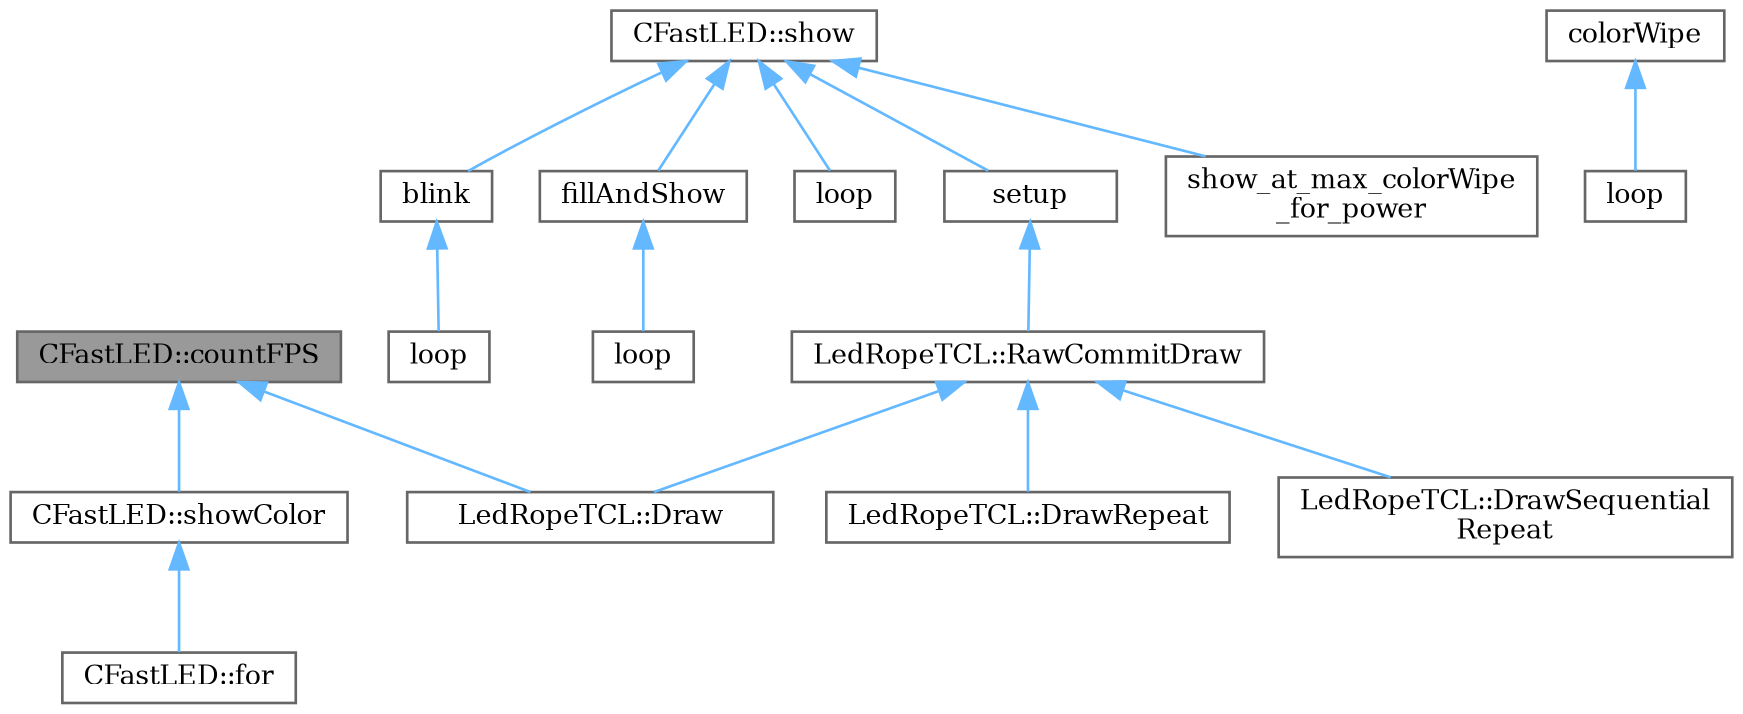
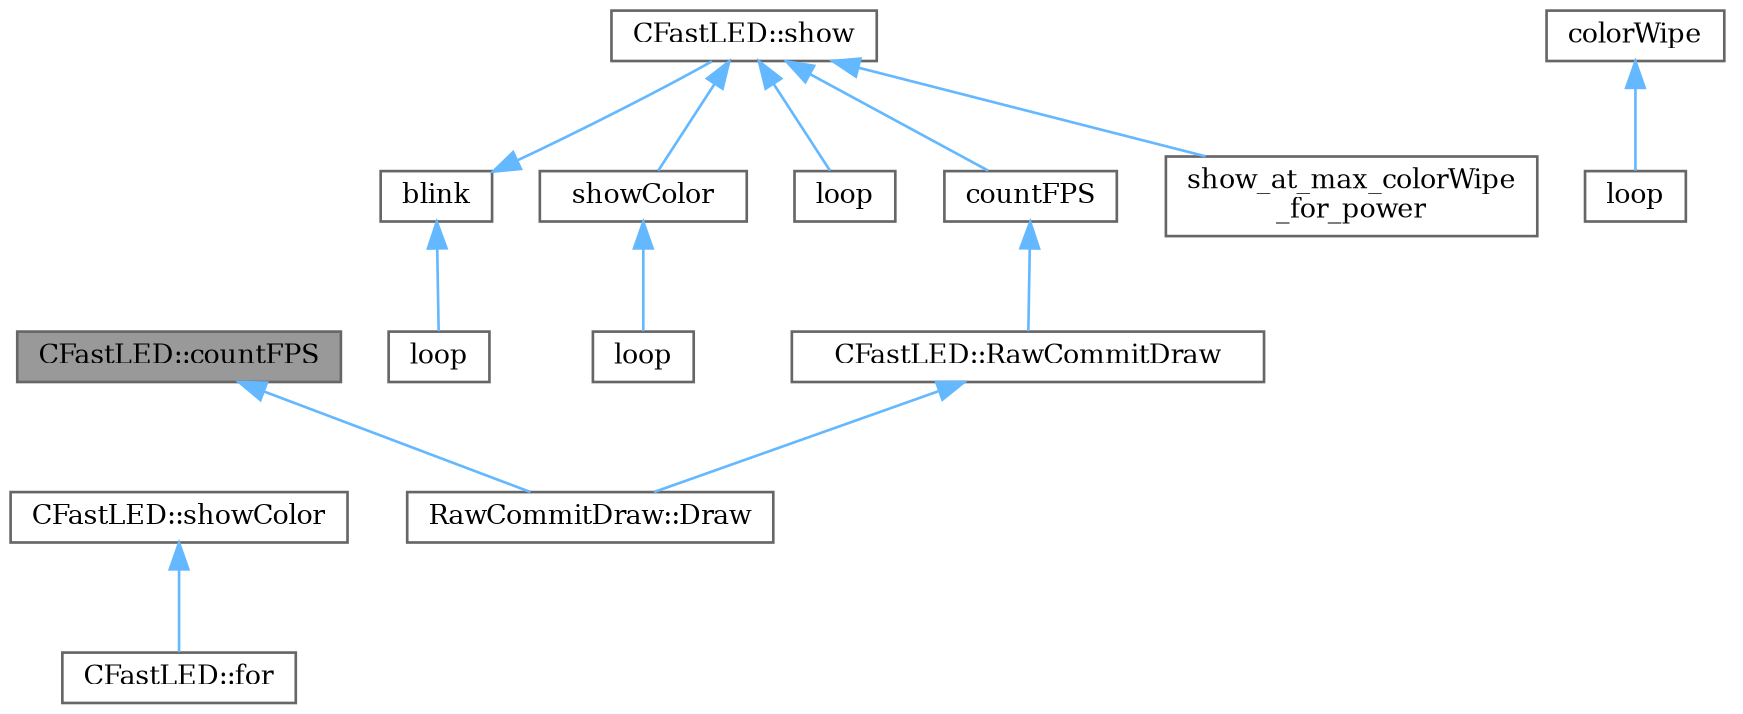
edge "blink" -> "CFastLED::show": reversed
node "fillAndShow": label "fillAndShow" -> "showColor"
node "setup": label "setup" -> "countFPS"
node "LedRopeTCL::RawCommitDraw": label "LedRopeTCL::RawCommitDraw" -> "CFastLED::RawCommitDraw"
edge "CFastLED::showColor" -> "CFastLED::countFPS": removed
node "LedRopeTCL::Draw": label "LedRopeTCL::Draw" -> "RawCommitDraw::Draw"
node "LedRopeTCL::DrawRepeat": removed
node "LedRopeTCL::DrawSequential Repeat": removed
